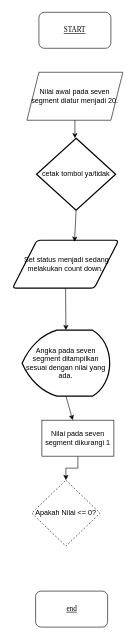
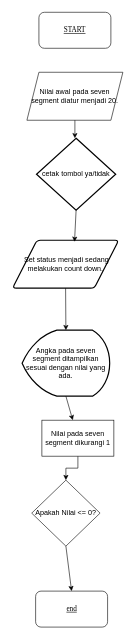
node "Apakah Nilai <= 0?": style dashed -> solid
edge "Apakah Nilai <= 0?" -> "end": added
